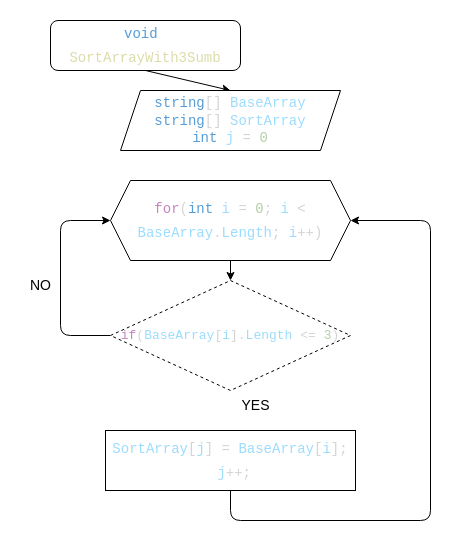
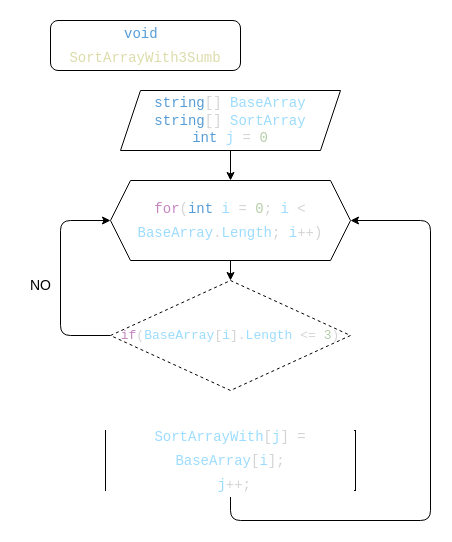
edge "void SortArrayWith3Sumb" -> "string[] BaseArray string[] SortArray int j = 0": removed
edge "string[] BaseArray string[] SortArray int j = 0" -> "for(int i = 0; i < BaseArray.Length; i++)": added
node "YES": removed
node "SortArray[j] = BaseArray[i]; j++;": label "SortArray[j] = BaseArray[i]; j++;" -> "SortArrayWith[j] = BaseArray[i]; j++;"
